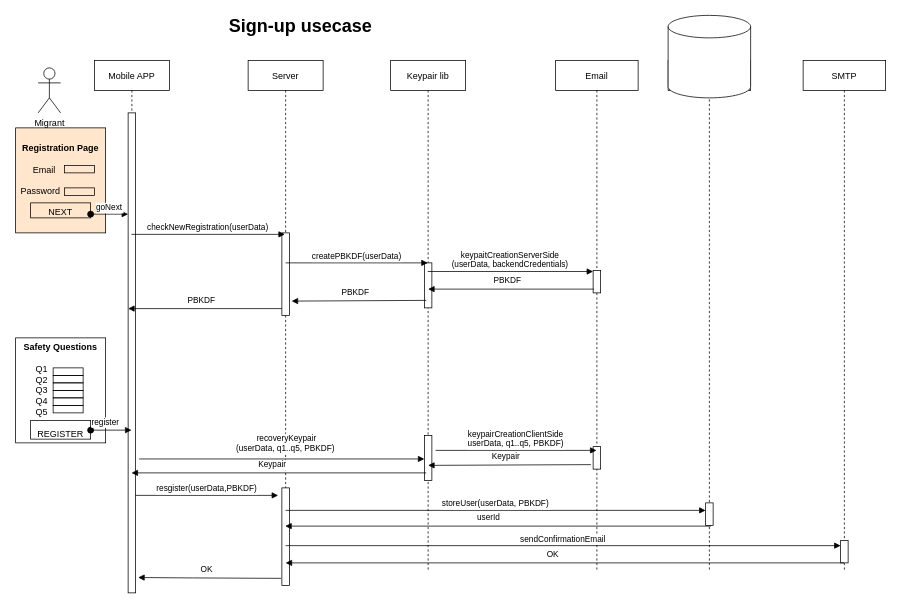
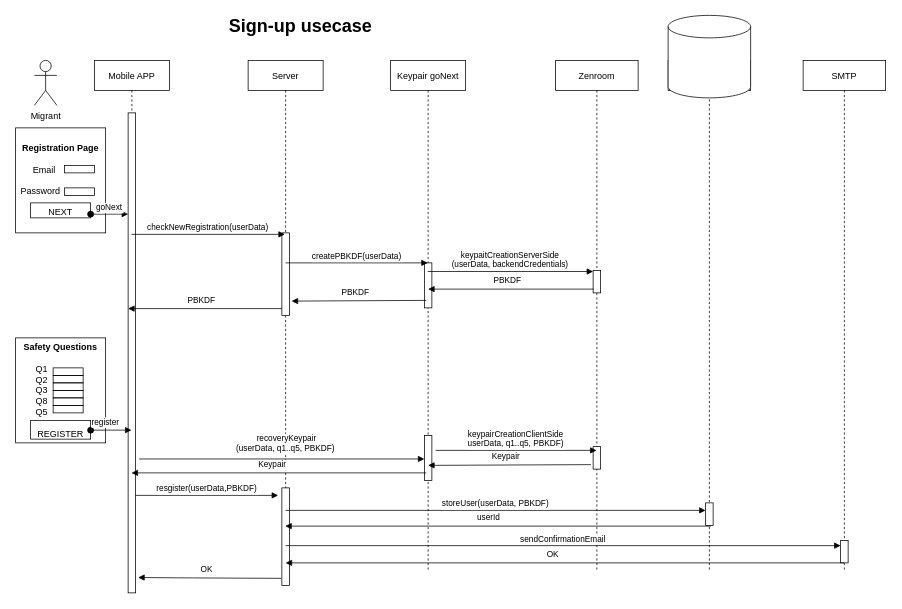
node "Keypair lib": label "Keypair lib" -> "Keypair goNext"
node "Email": label "Email" -> "Zenroom"
node "Migrant": moved (49, 90) -> (45, 83)
node "Registration Page Email Password NEXT": fillcolor #ffe6cc -> #ffffff
node "Safety Questions Q1 Q2 Q3 Q4 Q5 REGISTER": label "Safety Questions Q1 Q2 Q3 Q4 Q5 REGISTER" -> "Safety Questions Q1 Q2 Q3 Q8 Q5 REGISTER"
